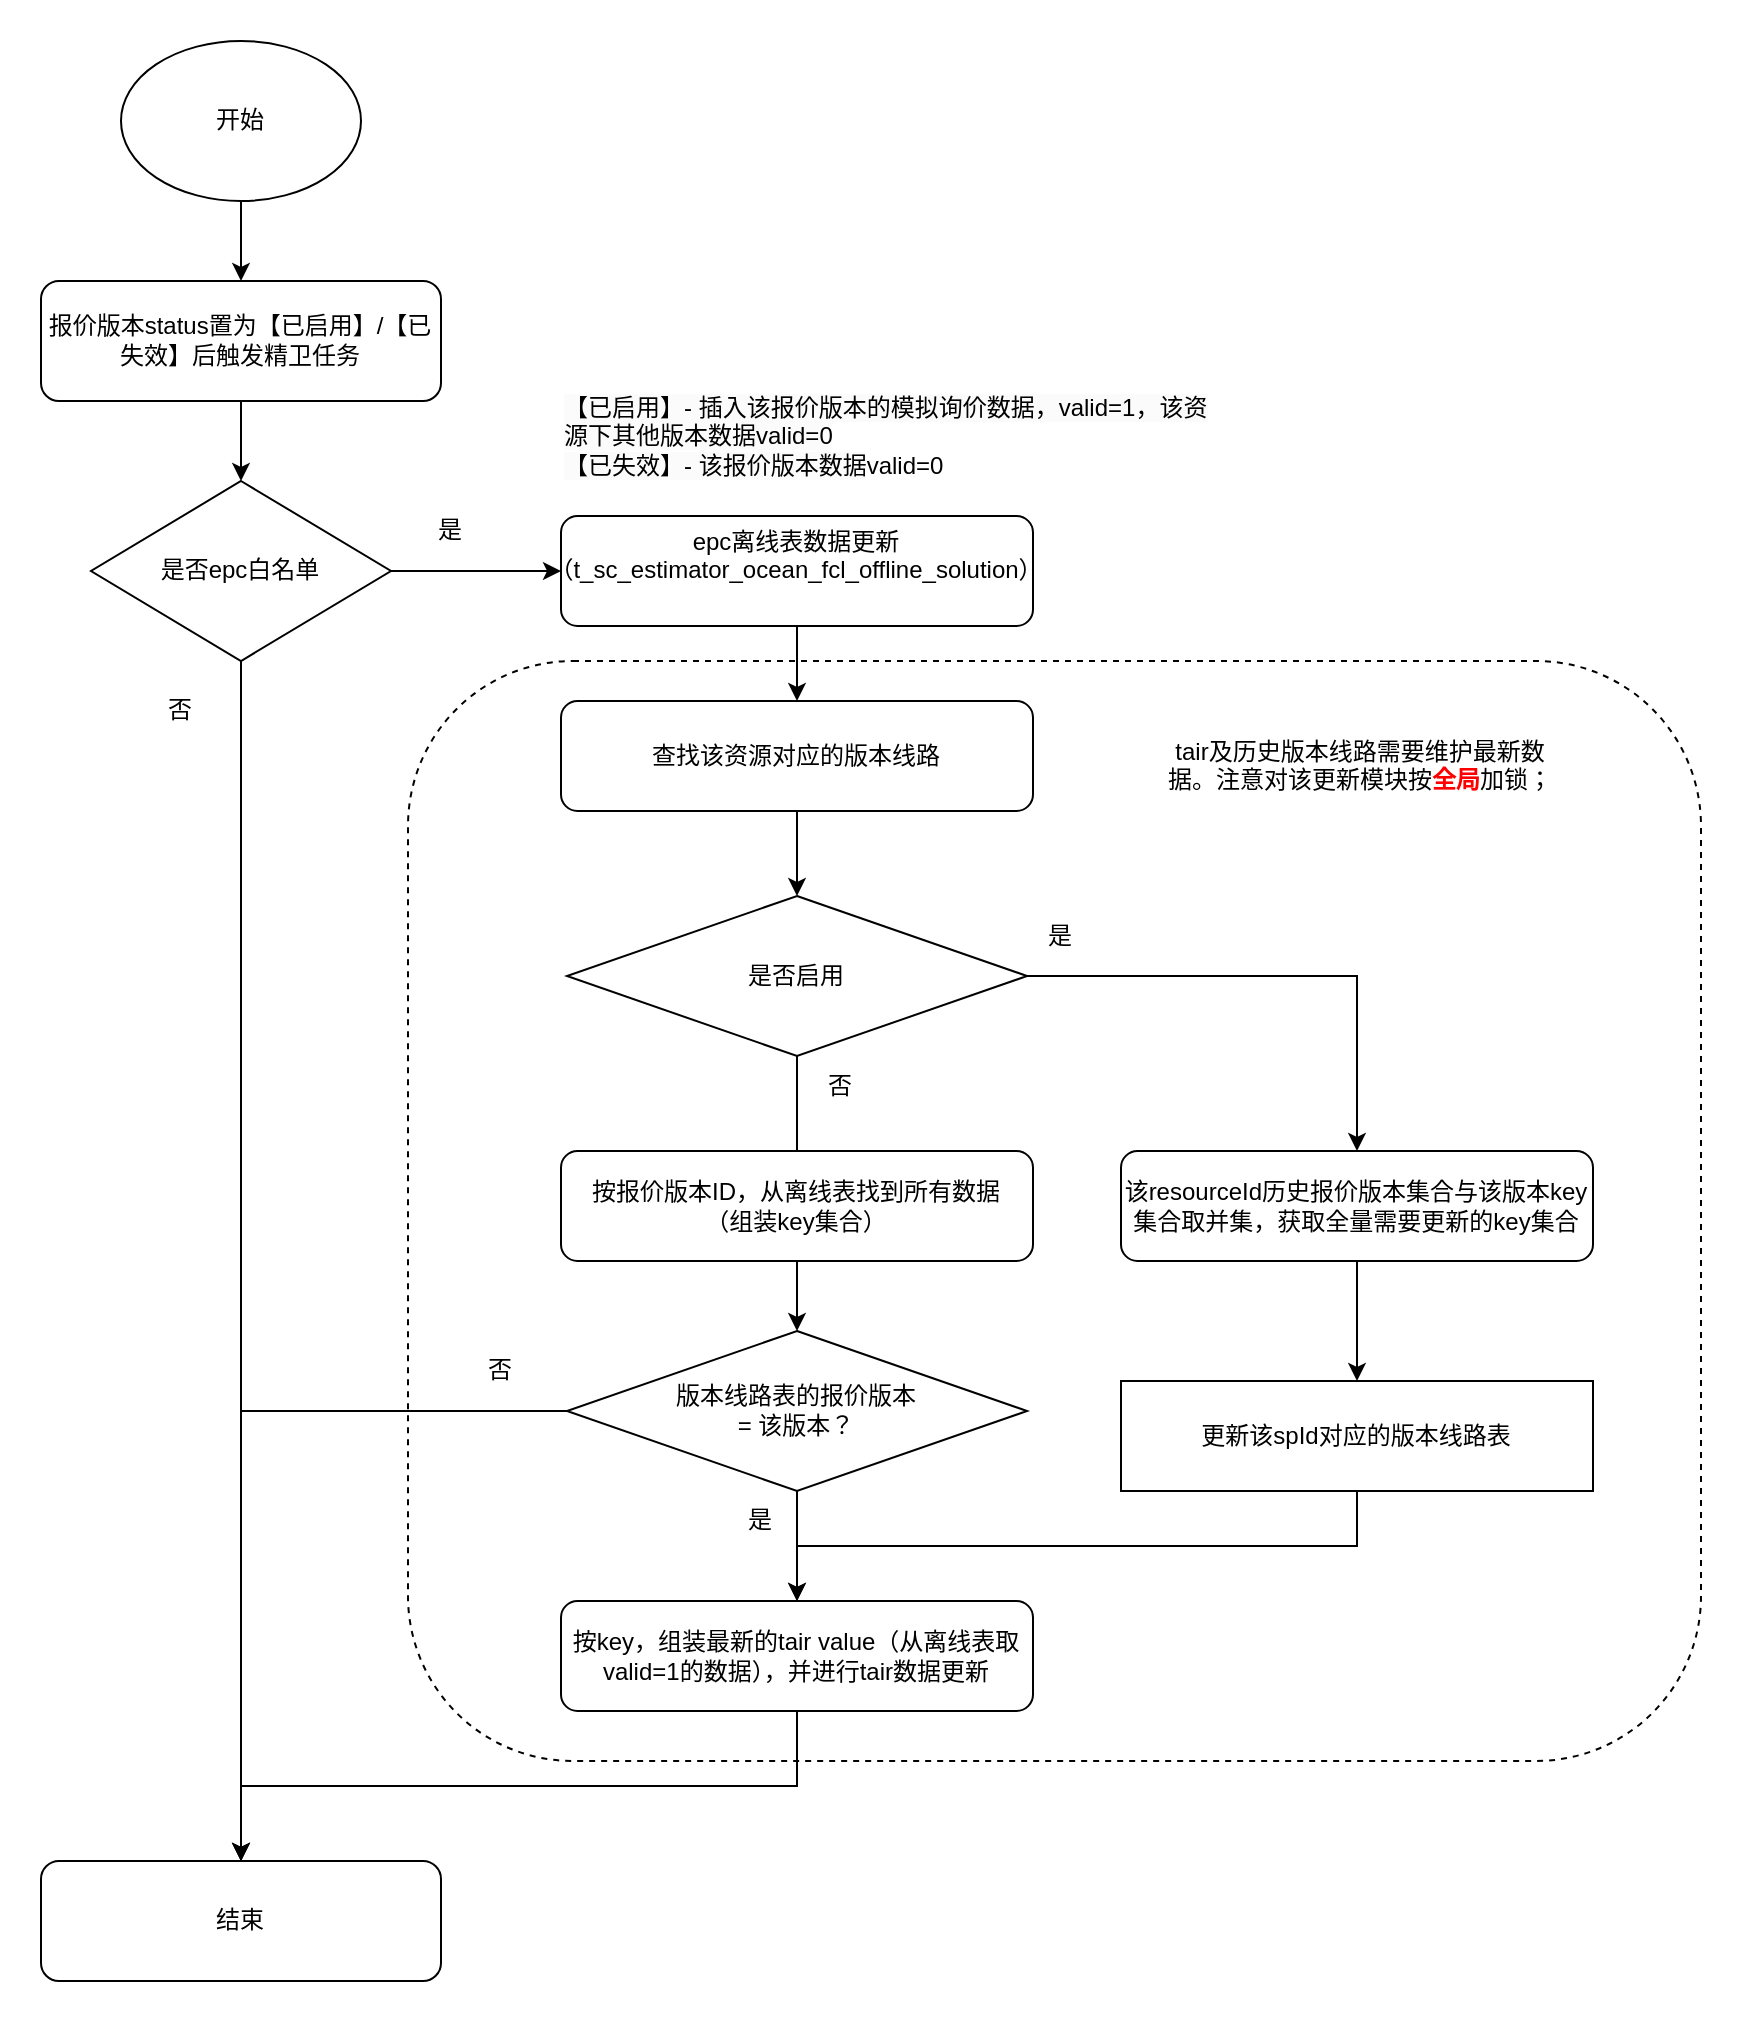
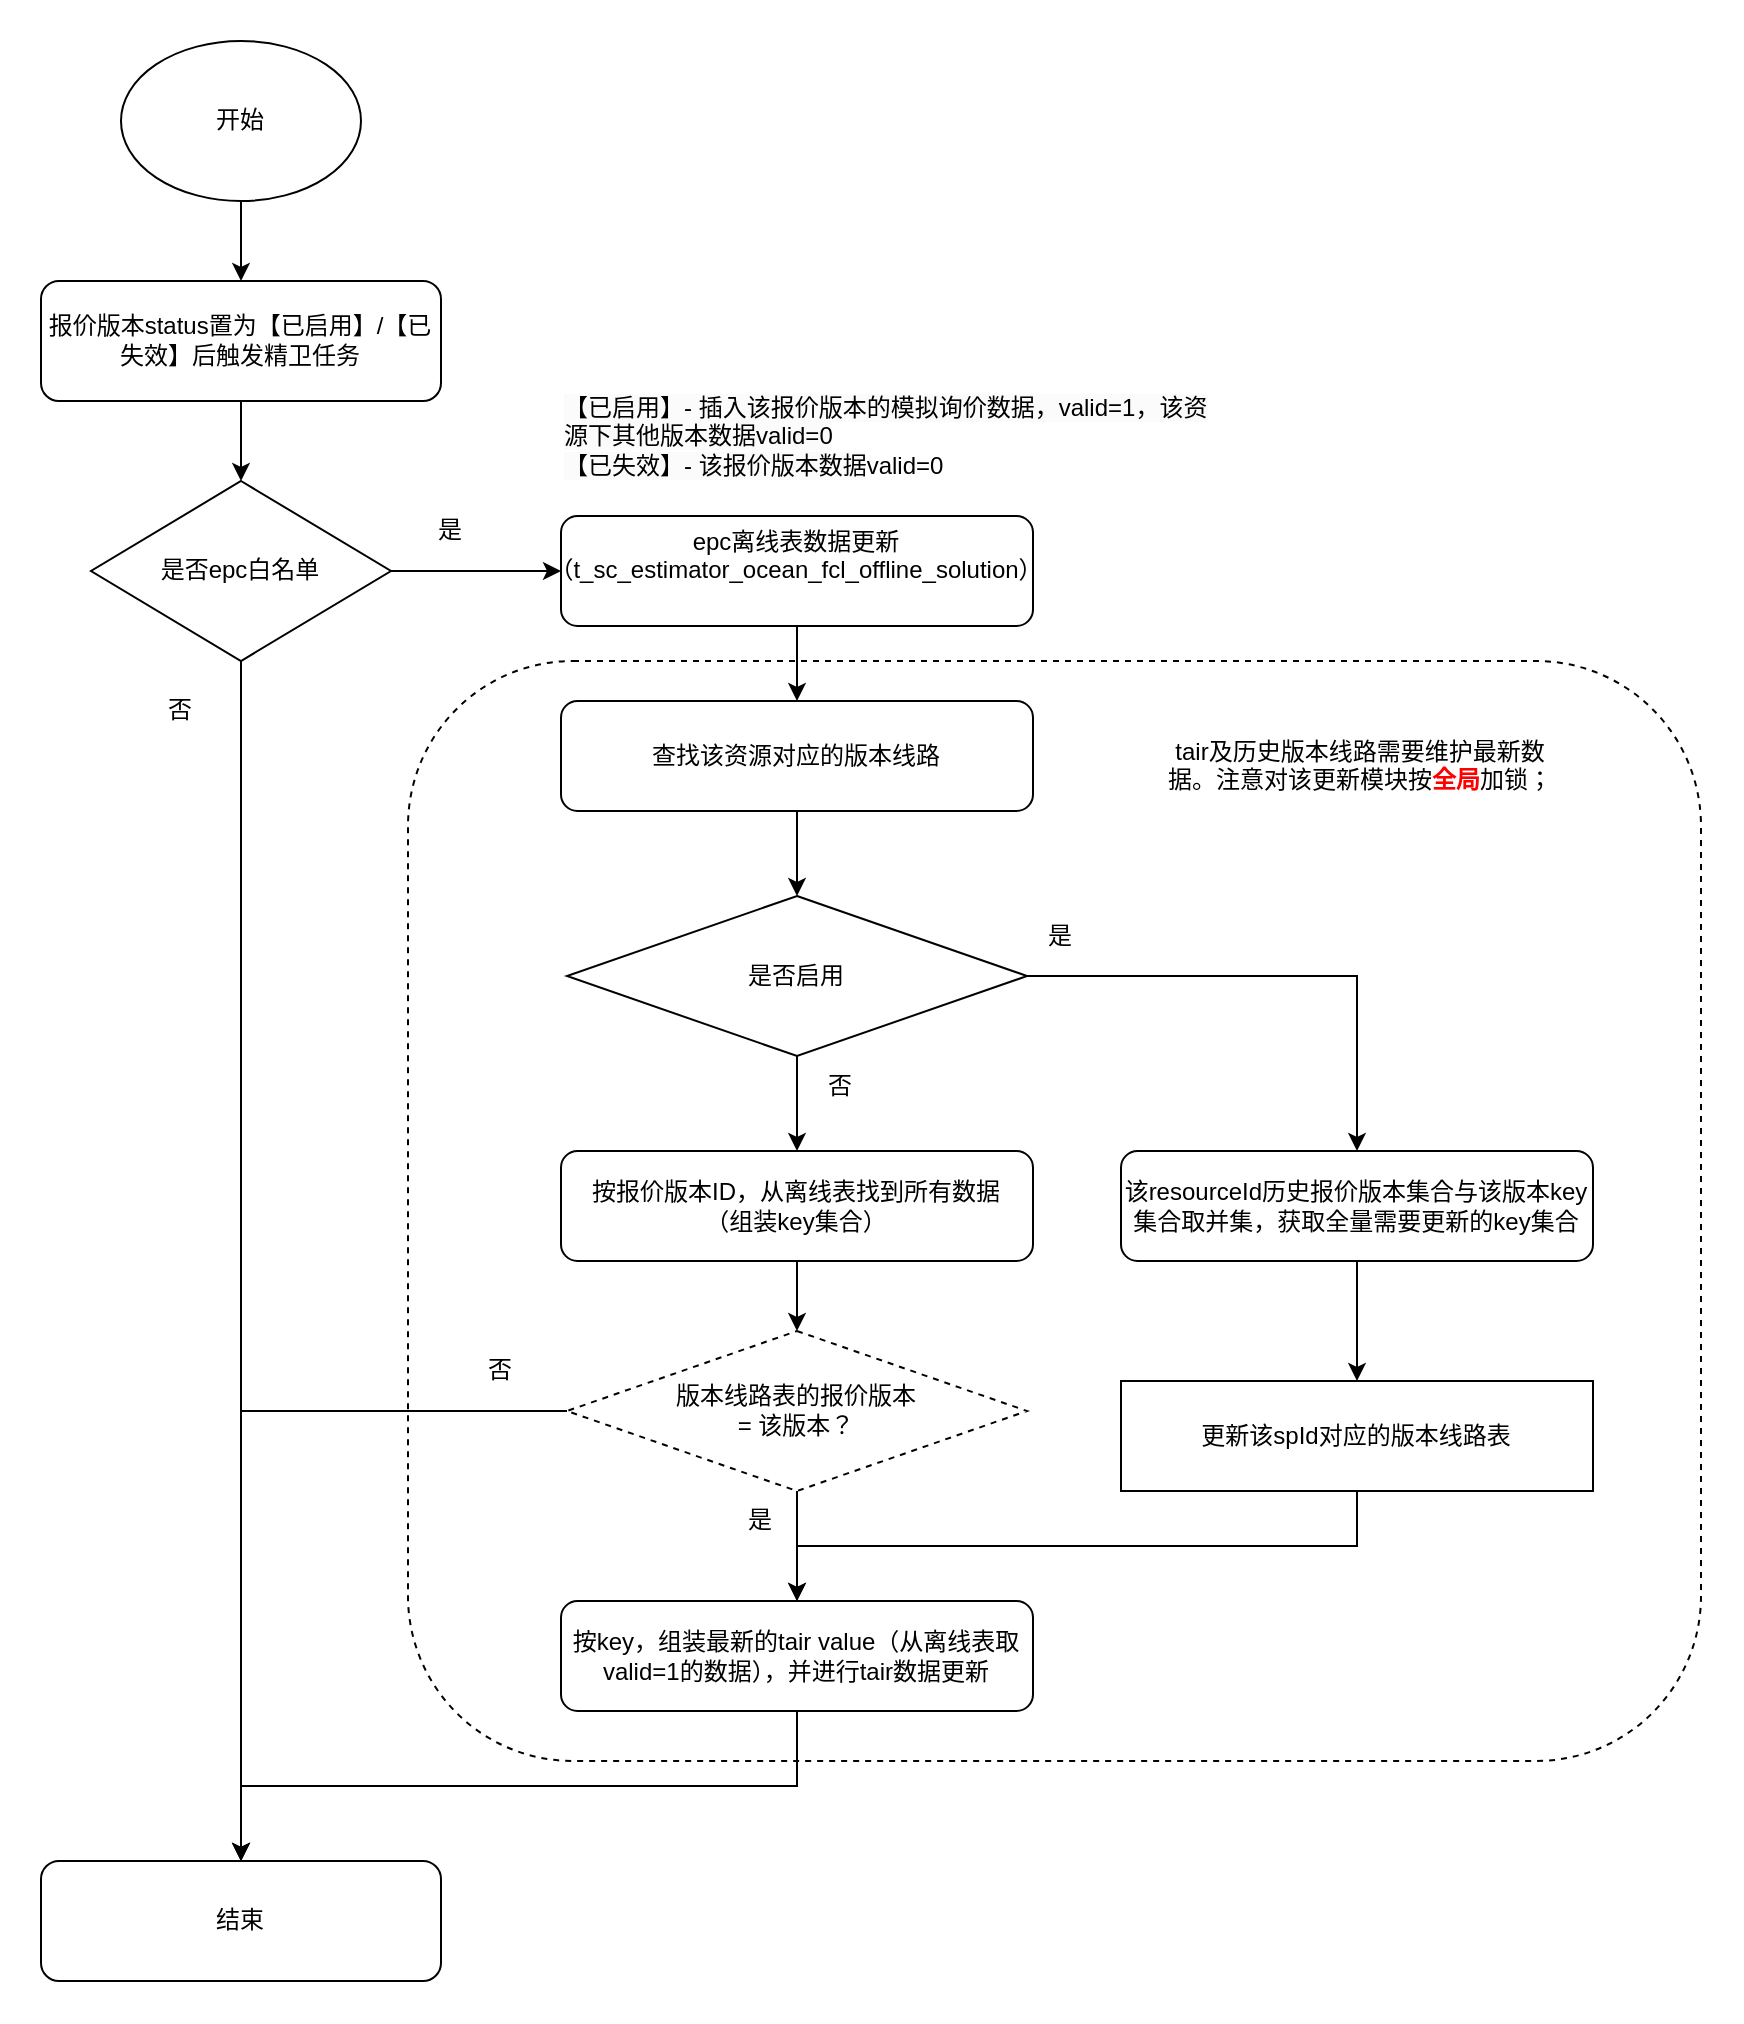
edge "是否启用" -- "按报价版本ID，从离线表找到所有数据 （组装key集合）": arrowhead none -> classic
node "版本线路表的报价版本 = 该版本？": style solid -> dashed
